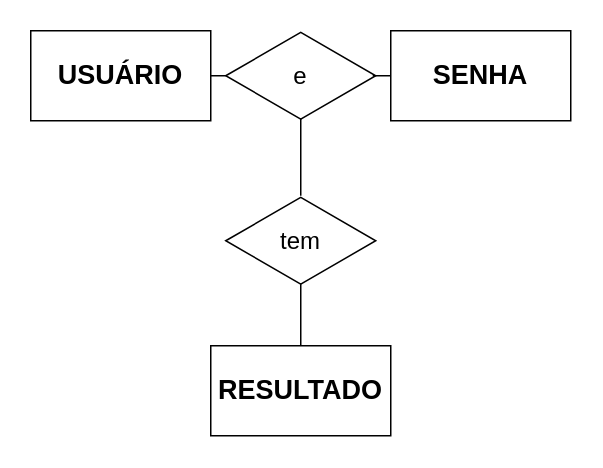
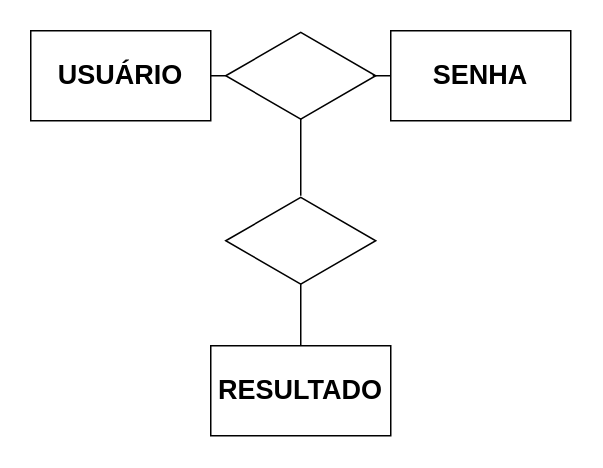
node "e": removed
node "tem": removed
